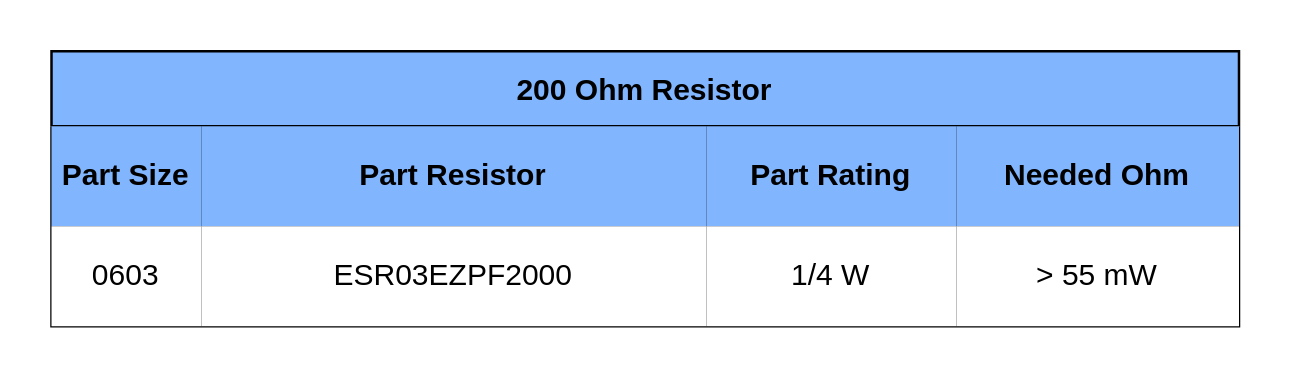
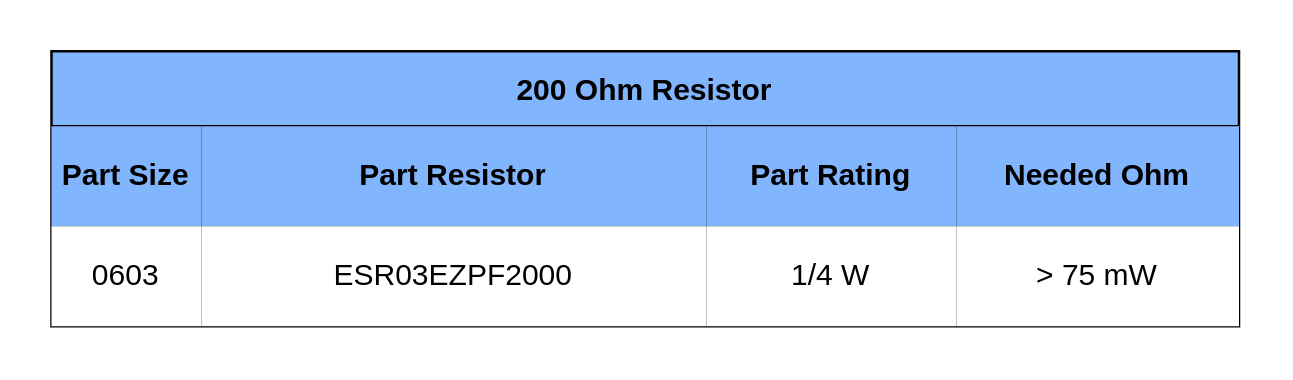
node "> 55 mW": label "> 55 mW" -> "> 75 mW"
